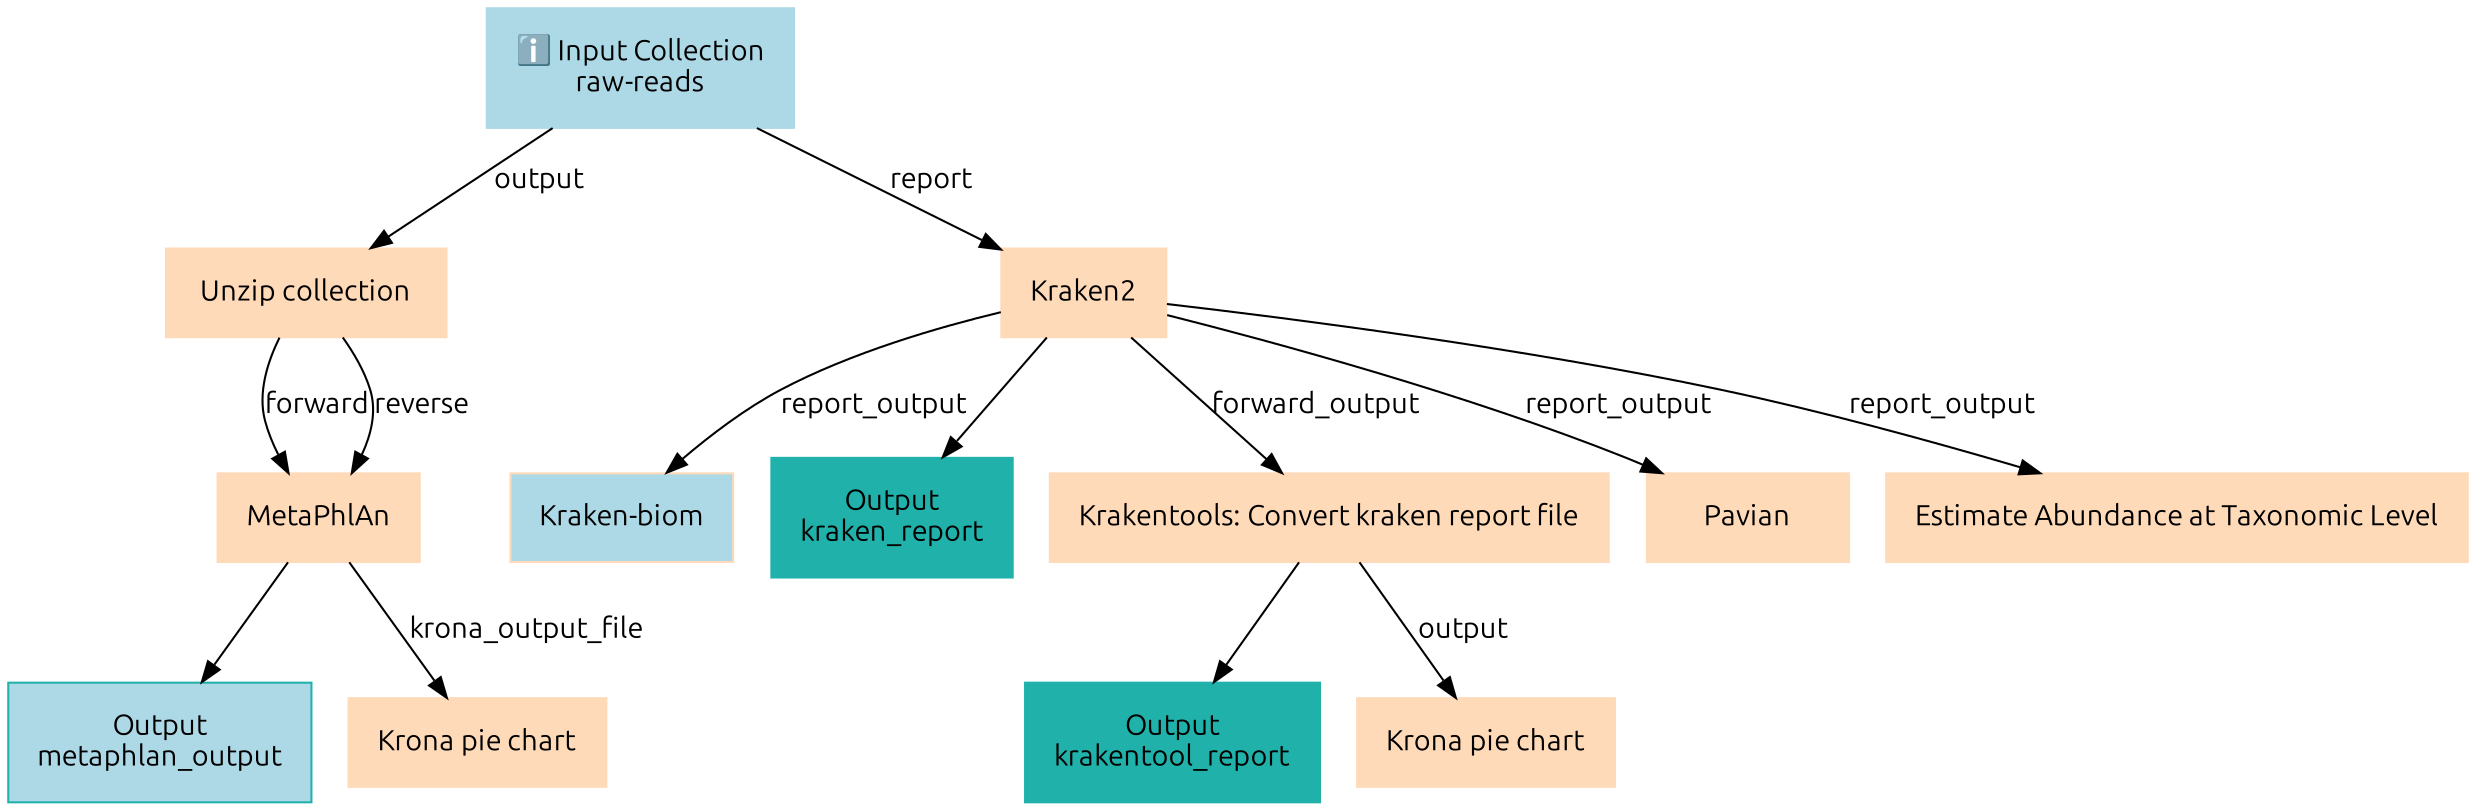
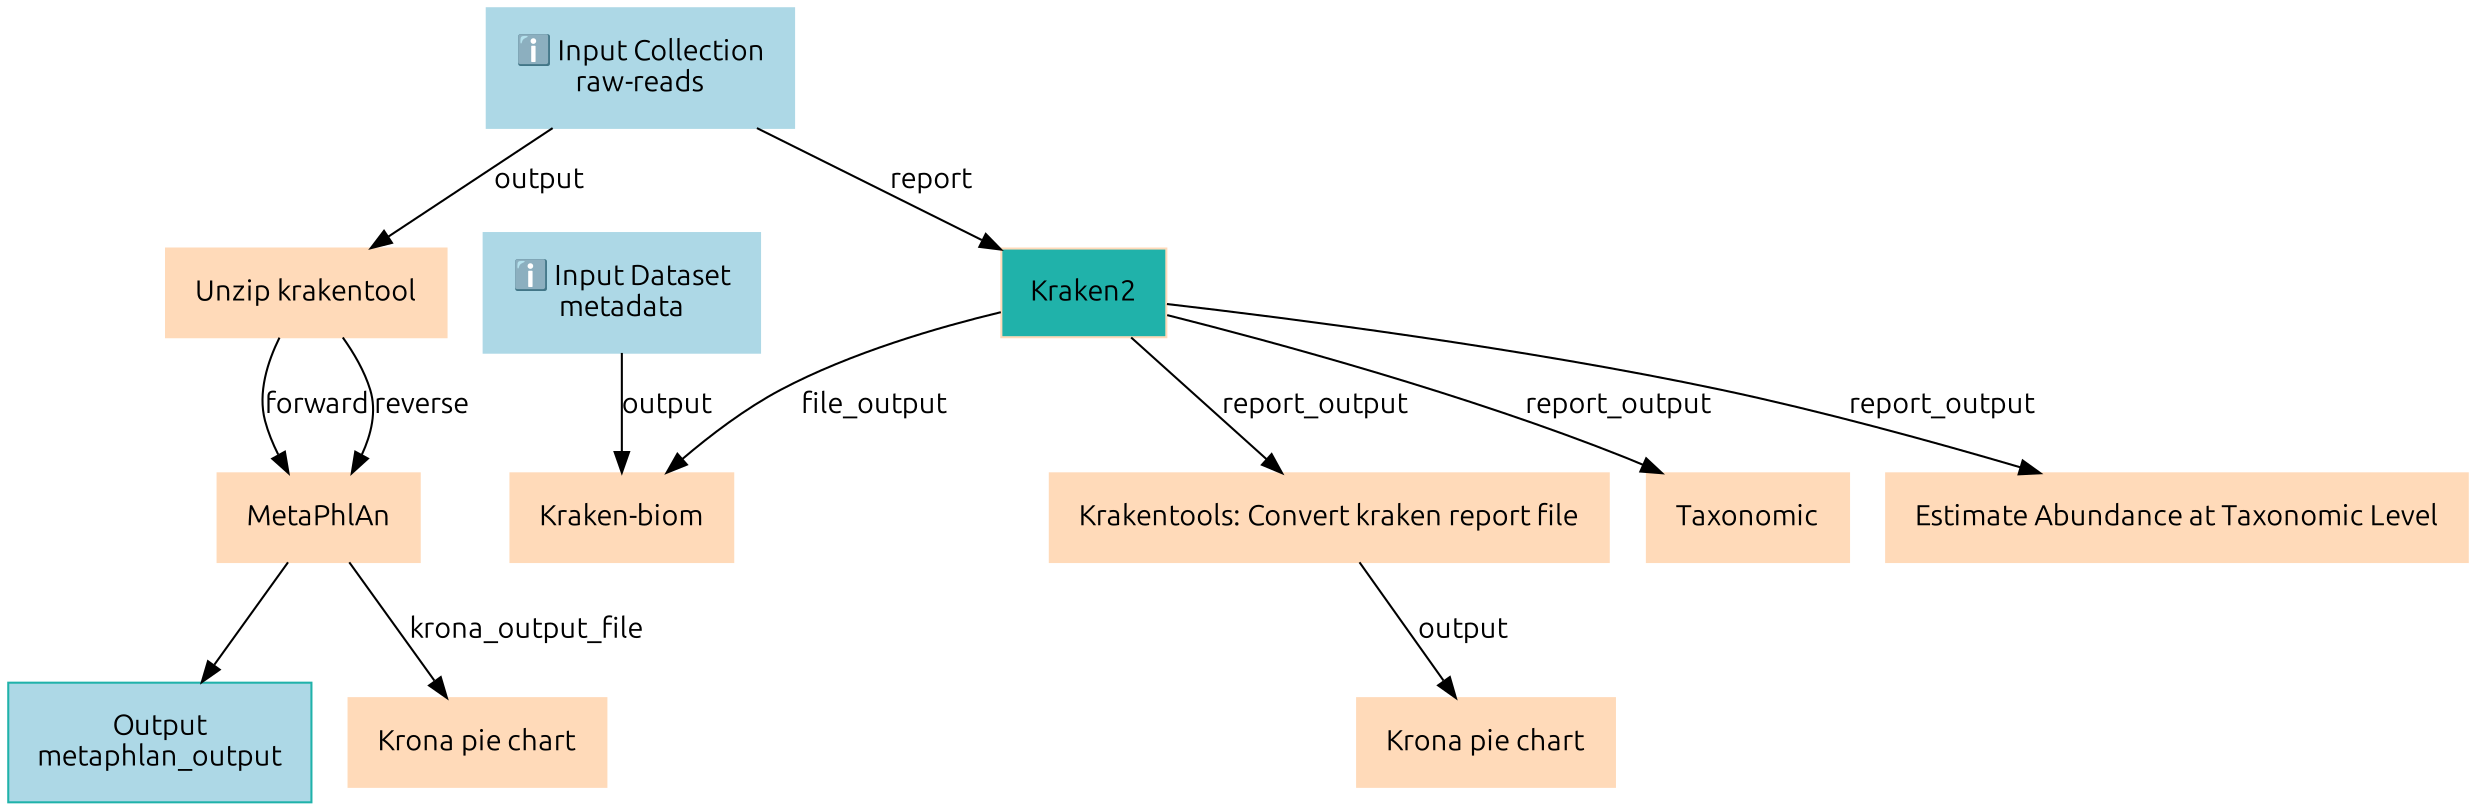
node "Unzip collection": label "Unzip collection" -> "Unzip krakentool"
node "ℹ️ Input Dataset metadata": added
node "Kraken2": fillcolor peachpuff -> lightseagreen
edge "Kraken2" -> "Kraken-biom": label "report_output" -> "file_output"
edge "Kraken2" -> "Krakentools: Convert kraken report file": label "forward_output" -> "report_output"
node "Kraken-biom": fillcolor lightblue -> peachpuff
node "Output kraken_report": removed
node "Pavian": label "Pavian" -> "Taxonomic"
node "Output krakentool_report": removed
